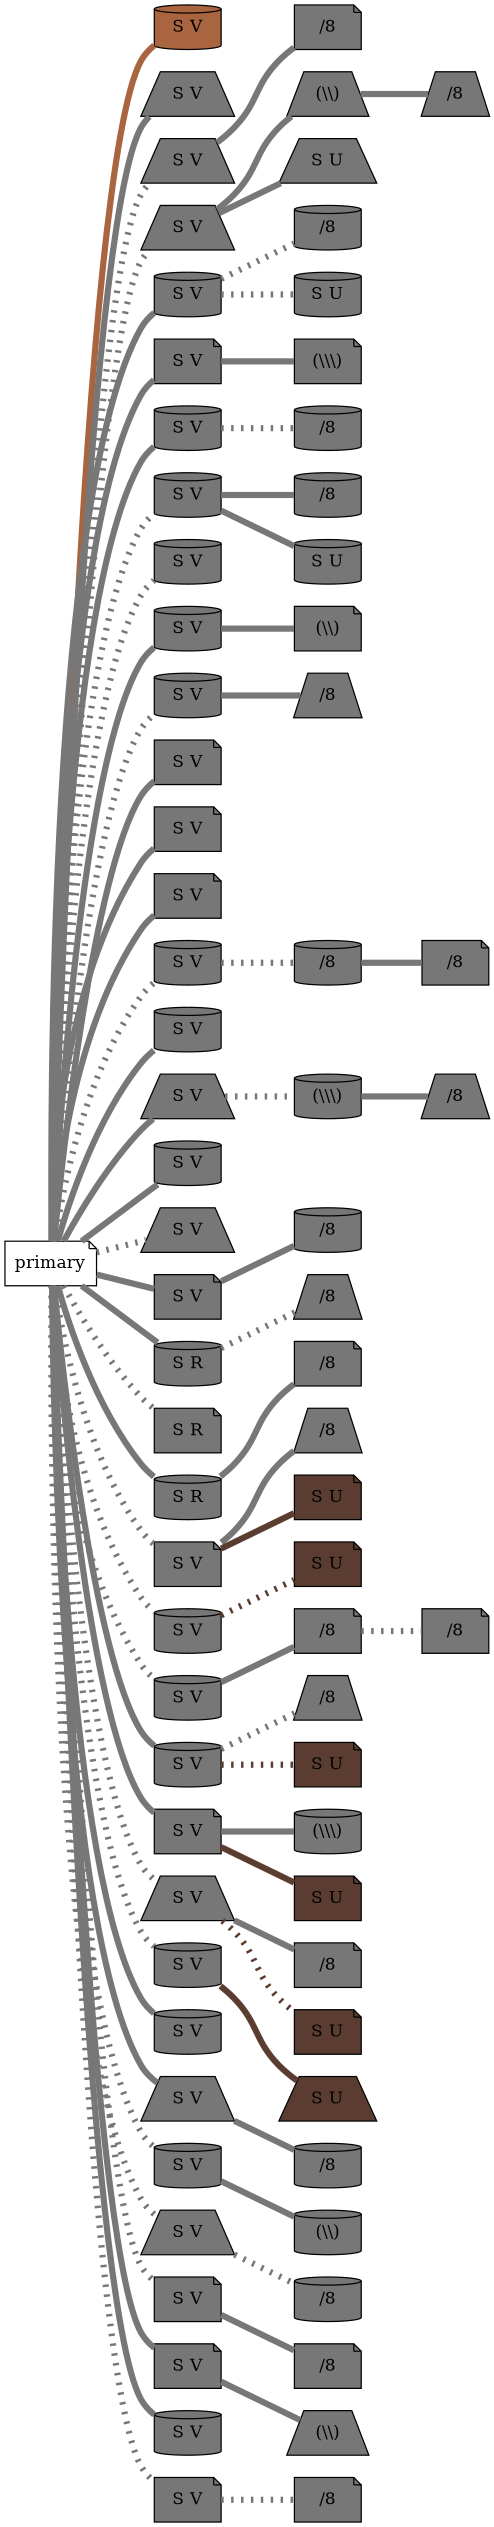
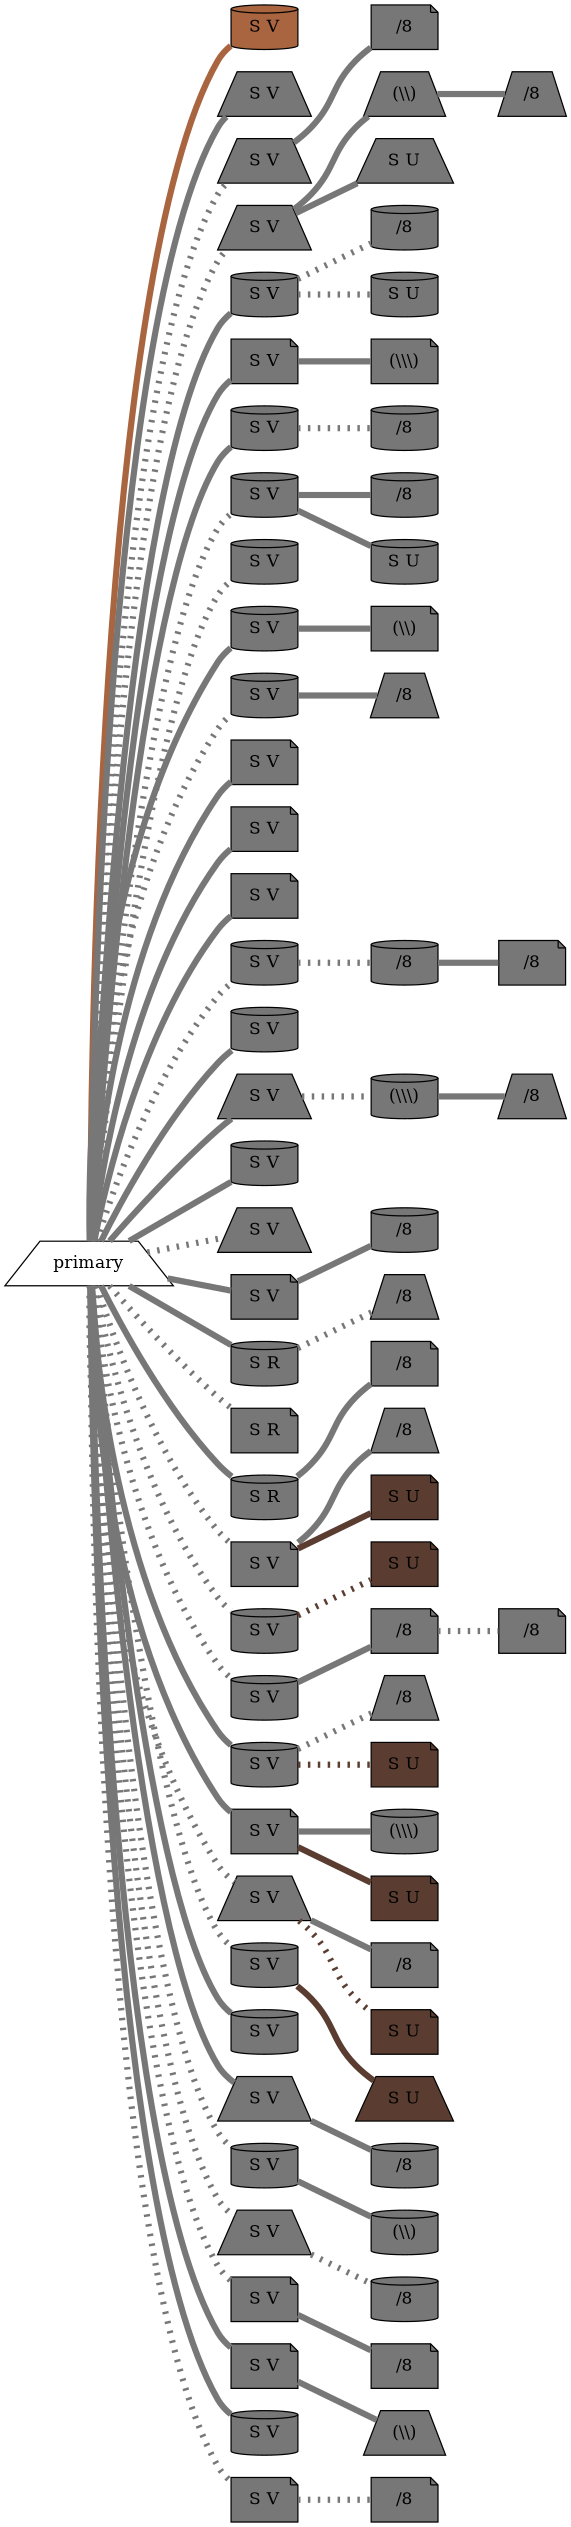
node "primary": shape note -> trapezium
